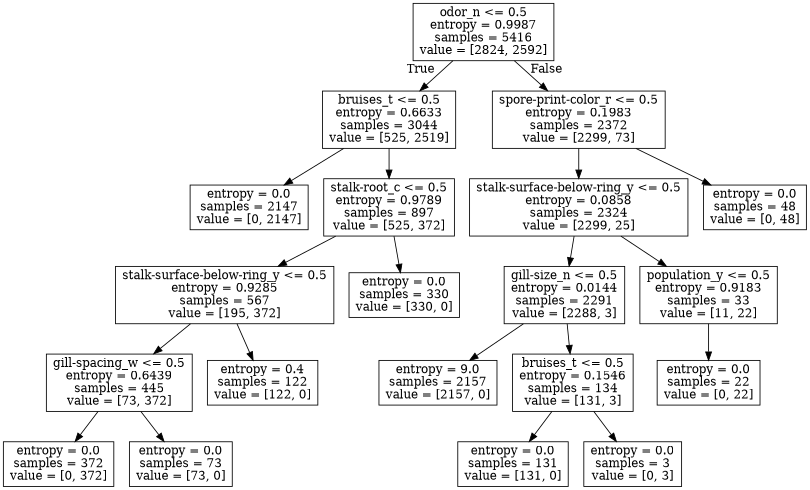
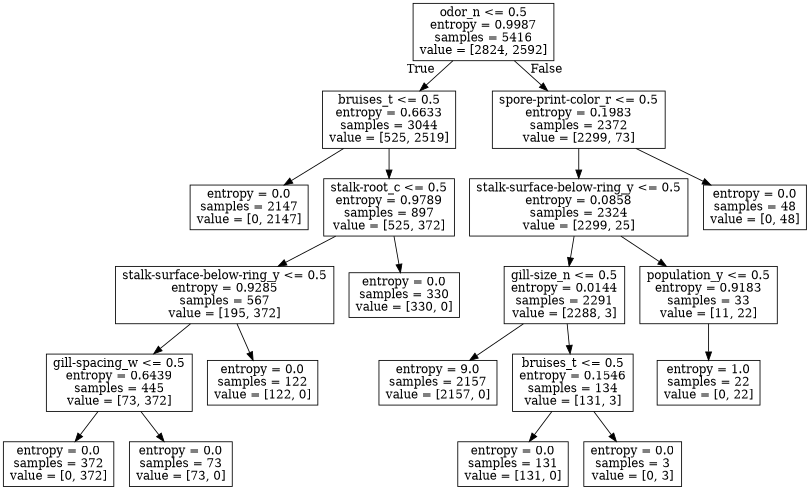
node "entropy = 0.4 samples = 122 value = [122, 0]": label "entropy = 0.4 samples = 122 value = [122, 0]" -> "entropy = 0.0 samples = 122 value = [122, 0]"
node "entropy = 0.0 samples = 22 value = [0, 22]": label "entropy = 0.0 samples = 22 value = [0, 22]" -> "entropy = 1.0 samples = 22 value = [0, 22]"
